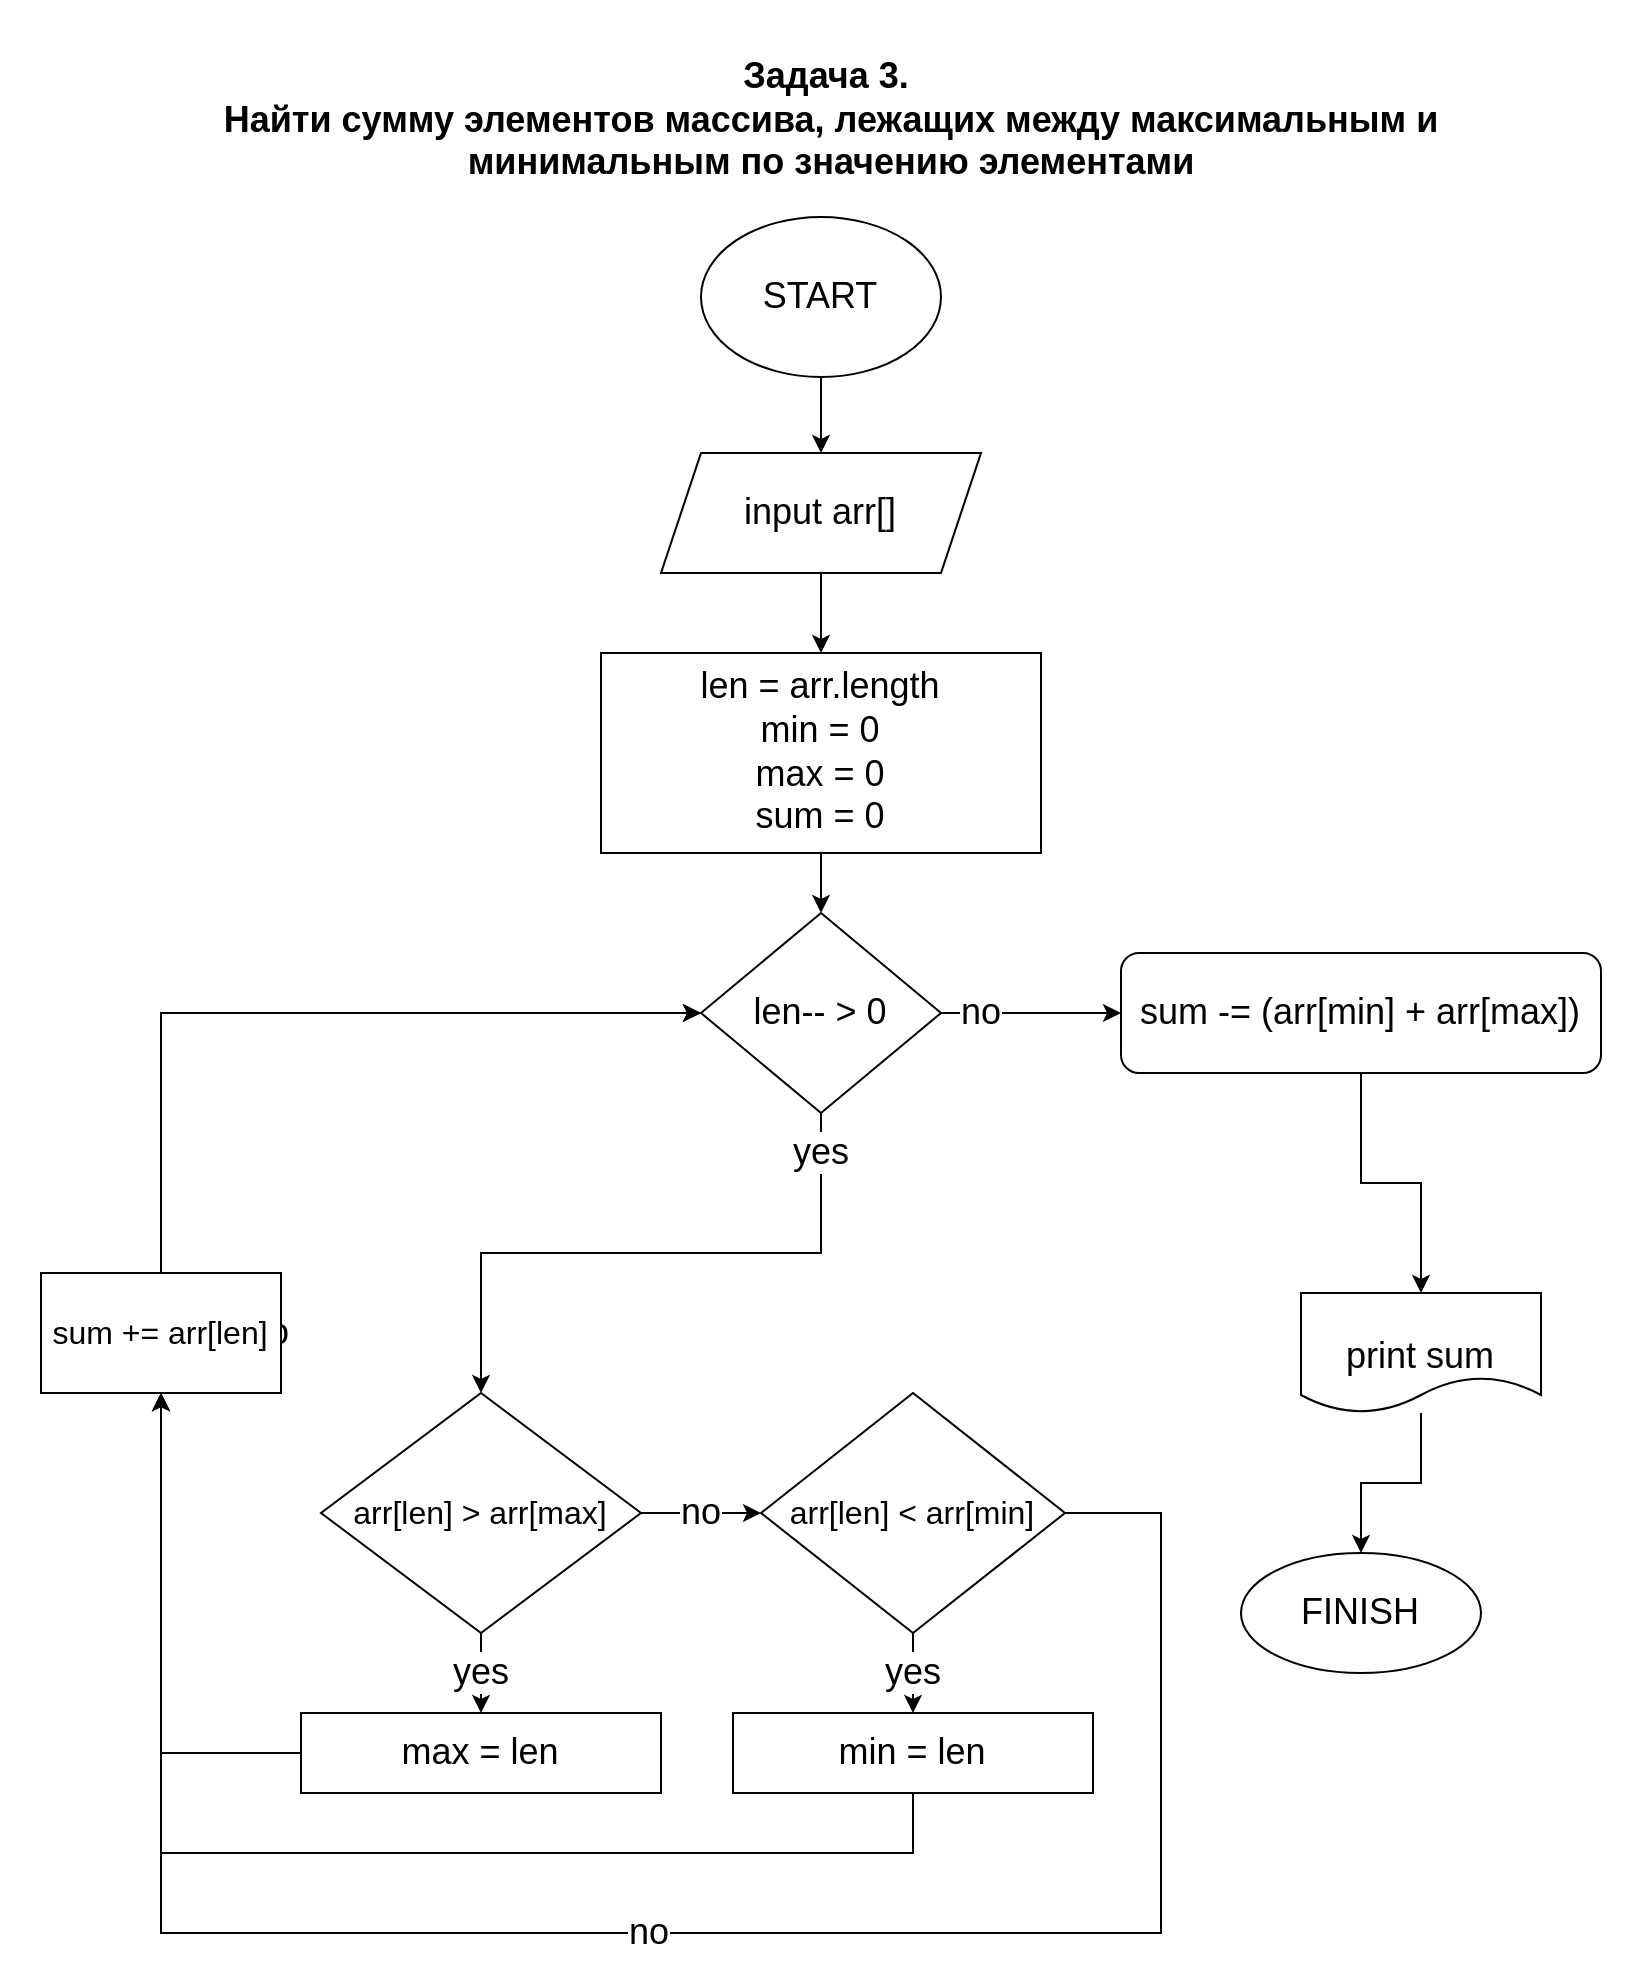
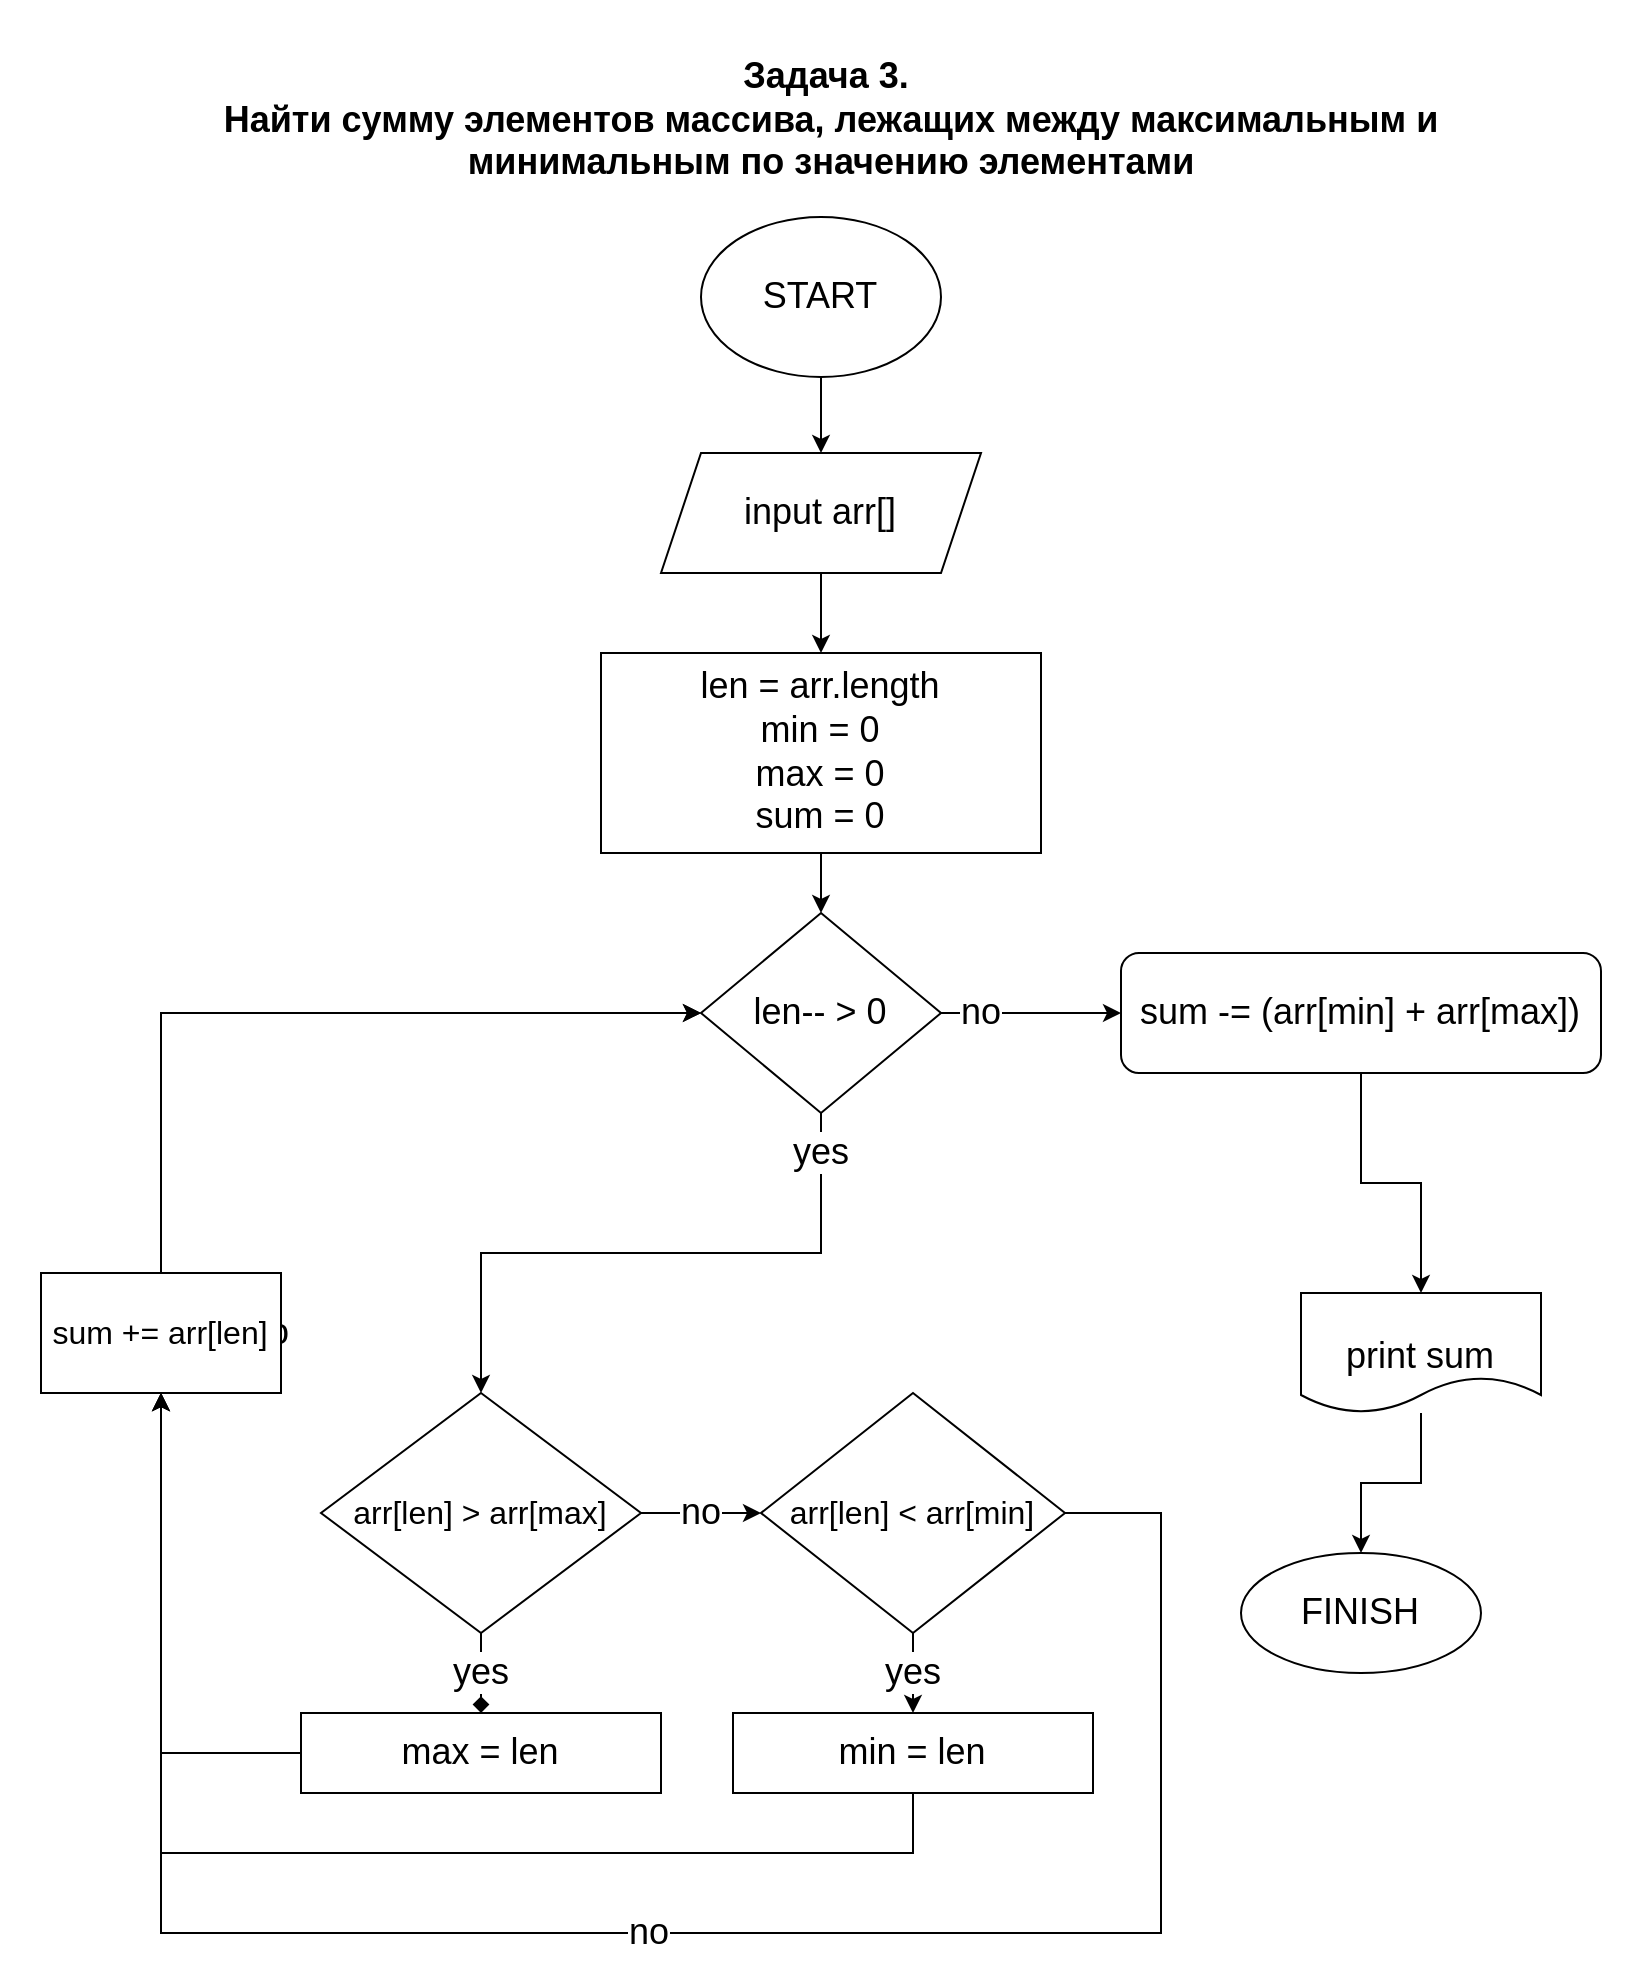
edge "arr[len] > arr[max]" -> "max = len": arrowhead classic -> diamond
